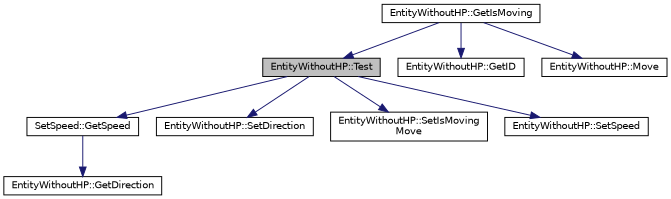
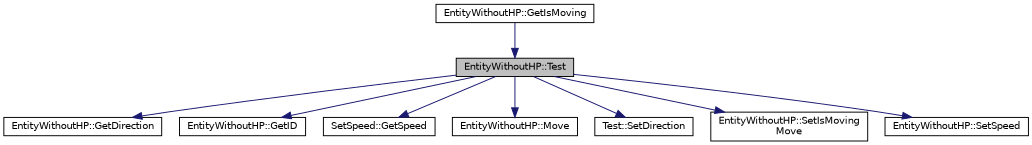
edge "EntityWithoutHP::GetIsMoving" -> "EntityWithoutHP::GetID": now "EntityWithoutHP::Test" -> "EntityWithoutHP::GetID"
edge "EntityWithoutHP::GetIsMoving" -> "EntityWithoutHP::Move": now "EntityWithoutHP::Test" -> "EntityWithoutHP::Move"
node "EntityWithoutHP::SetDirection": label "EntityWithoutHP::SetDirection" -> "Test::SetDirection"
edge "SetSpeed::GetSpeed" -> "EntityWithoutHP::GetDirection": now "EntityWithoutHP::Test" -> "EntityWithoutHP::GetDirection"
